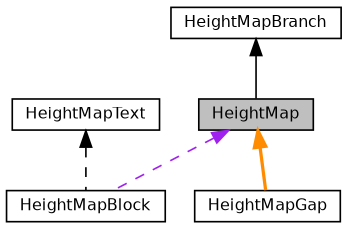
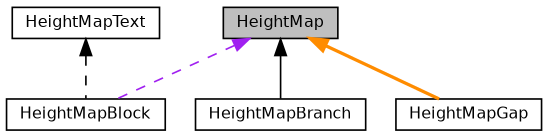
edge "HeightMap" -> "HeightMapBranch": reversed
